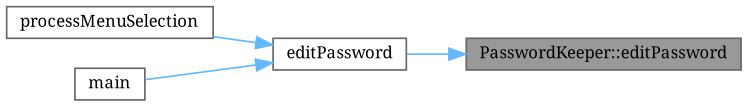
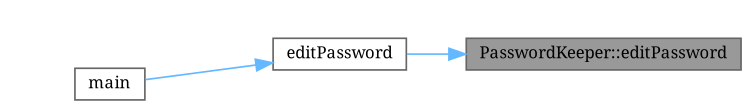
node "processMenuSelection": removed
